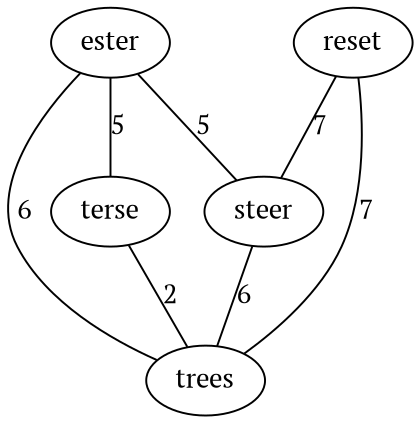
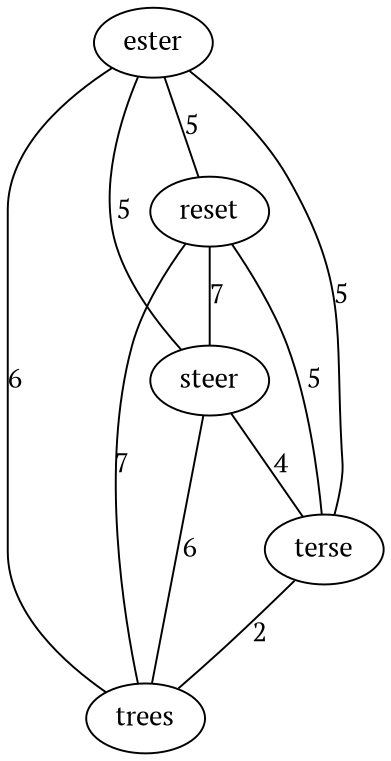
edge "ester" -- "reset": added, label "5"
edge "reset" -- "terse": added, label "5"
edge "steer" -- "terse": added, label "4"
